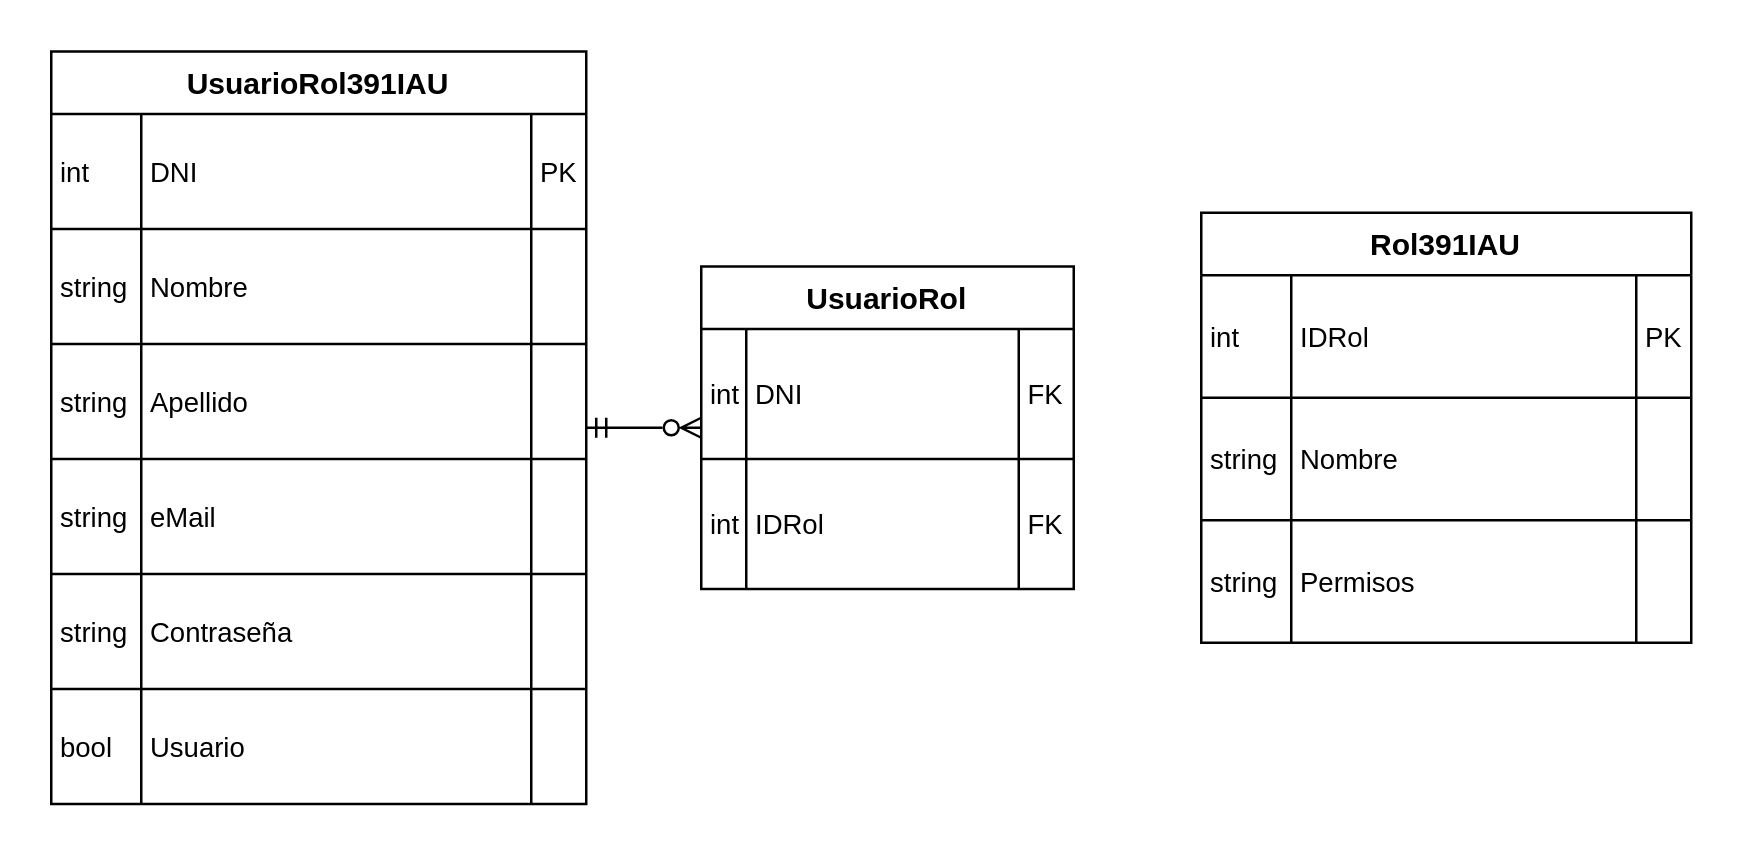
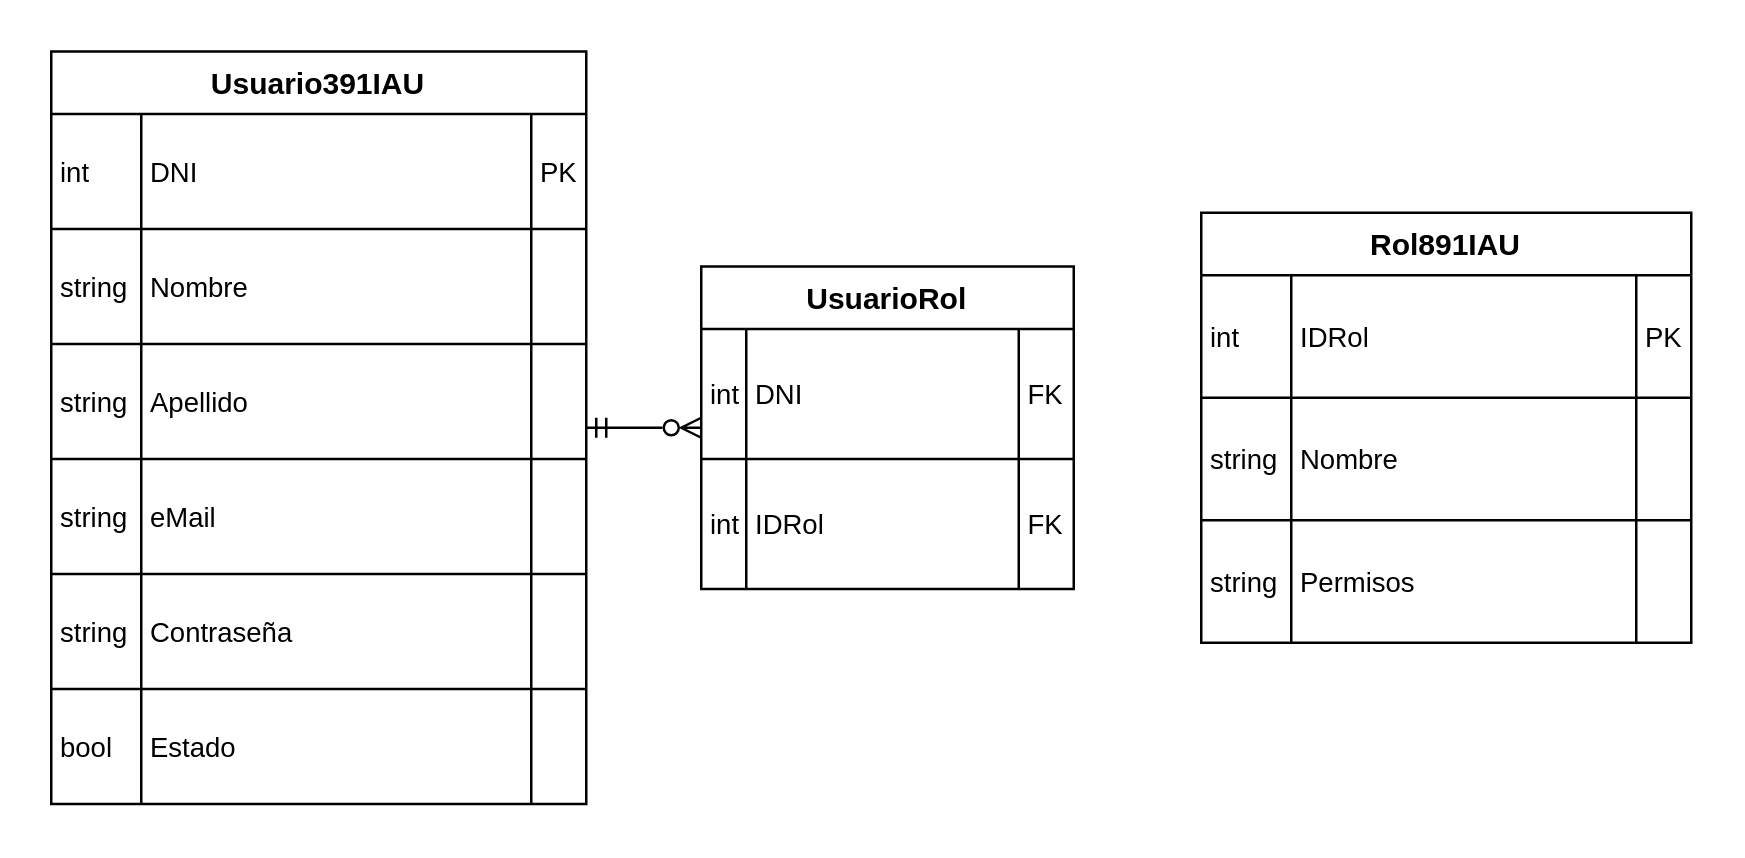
node "UsuarioRol391IAU": label "UsuarioRol391IAU" -> "Usuario391IAU"
node "Rol391IAU": label "Rol391IAU" -> "Rol891IAU"
node "Usuario": label "Usuario" -> "Estado"
